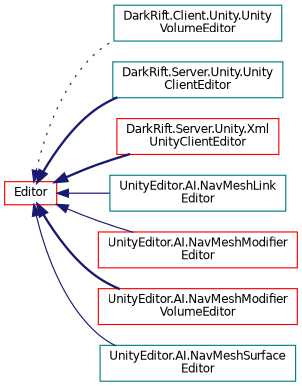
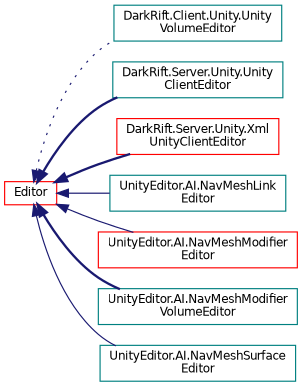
node "UnityEditor.AI.NavMeshModifier VolumeEditor": color red -> teal
